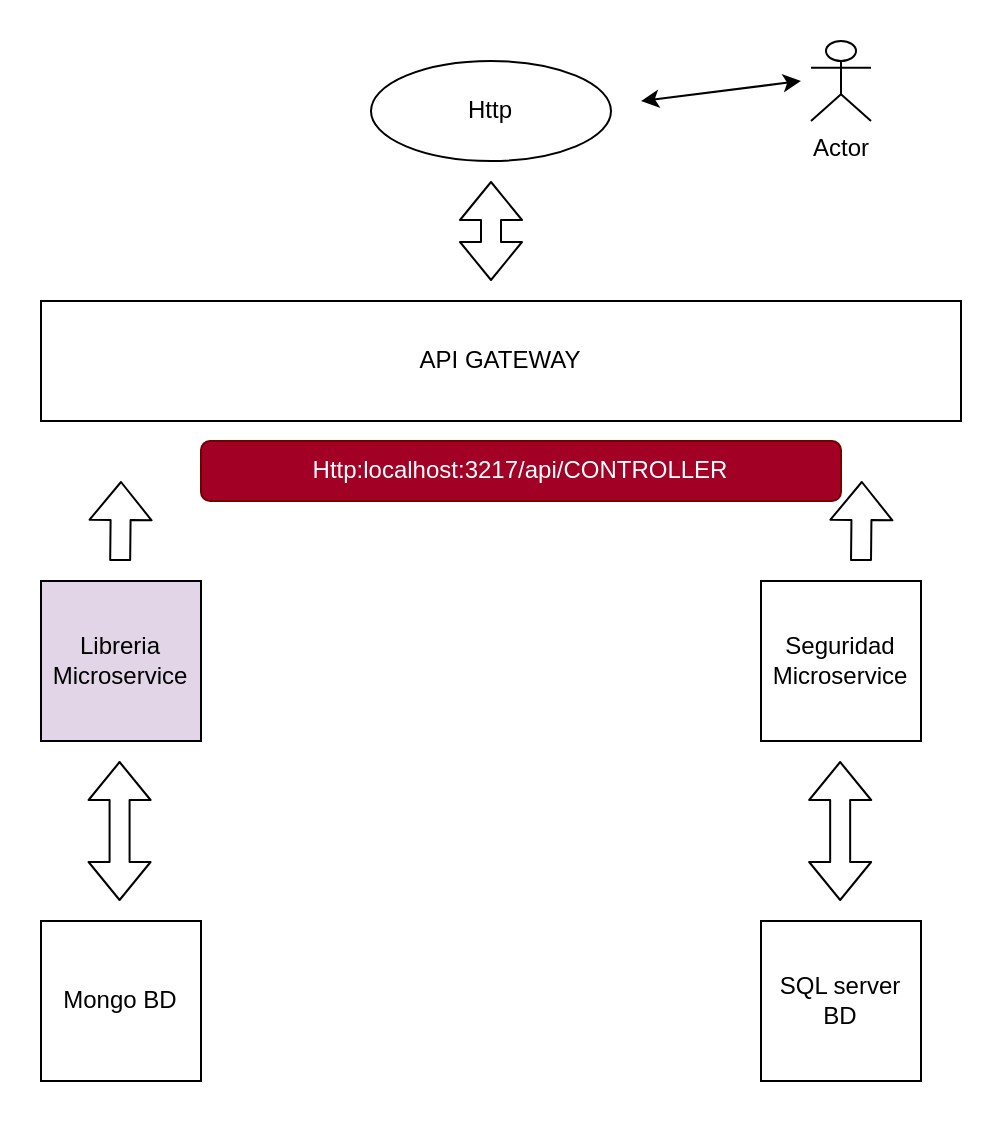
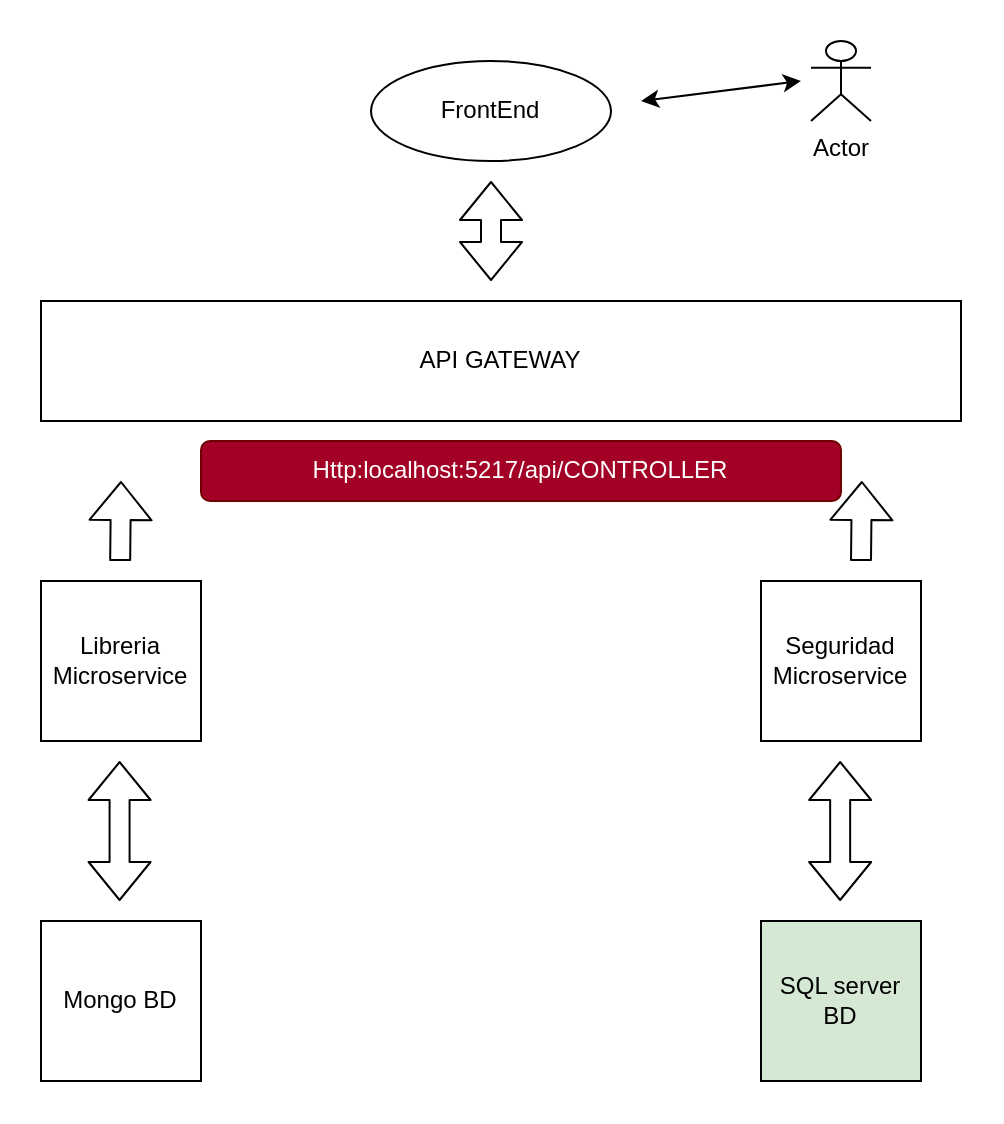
node "Http": label "Http" -> "FrontEnd"
node "Http:localhost:3217/api/CONTROLLER": label "Http:localhost:3217/api/CONTROLLER" -> "Http:localhost:5217/api/CONTROLLER"
node "Libreria Microservice": fillcolor #e1d5e7 -> #ffffff
node "SQL server BD": fillcolor #ffffff -> #d5e8d4
